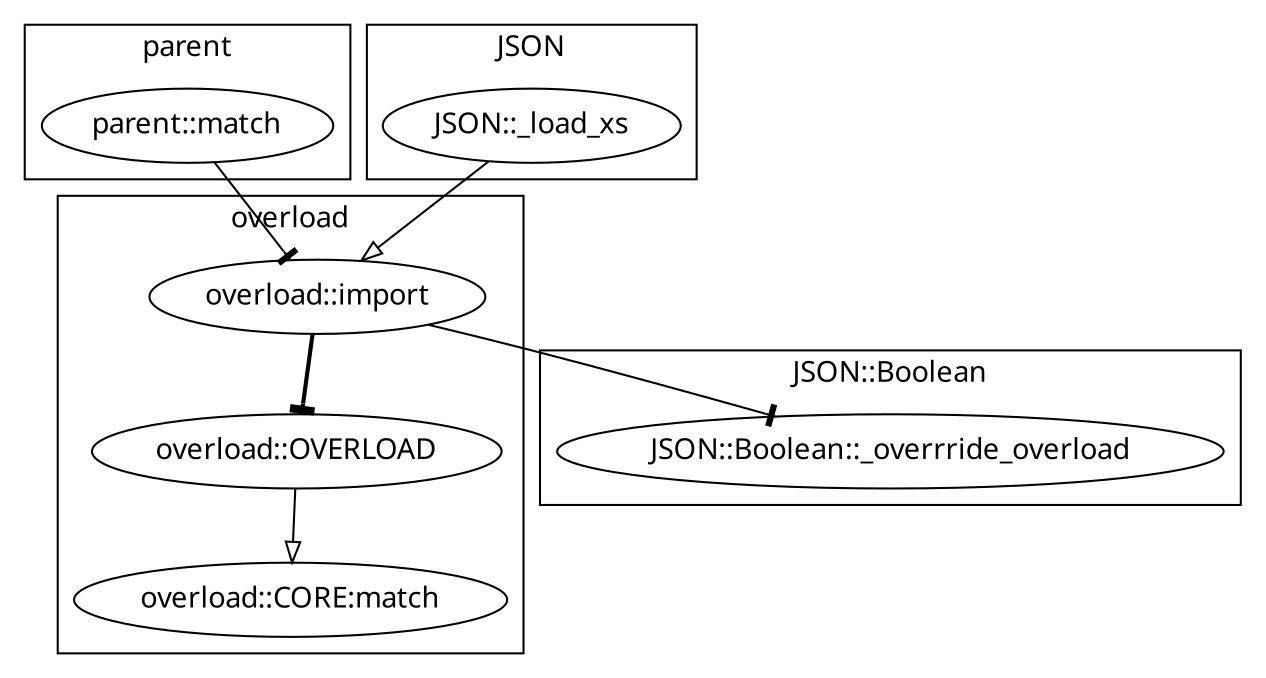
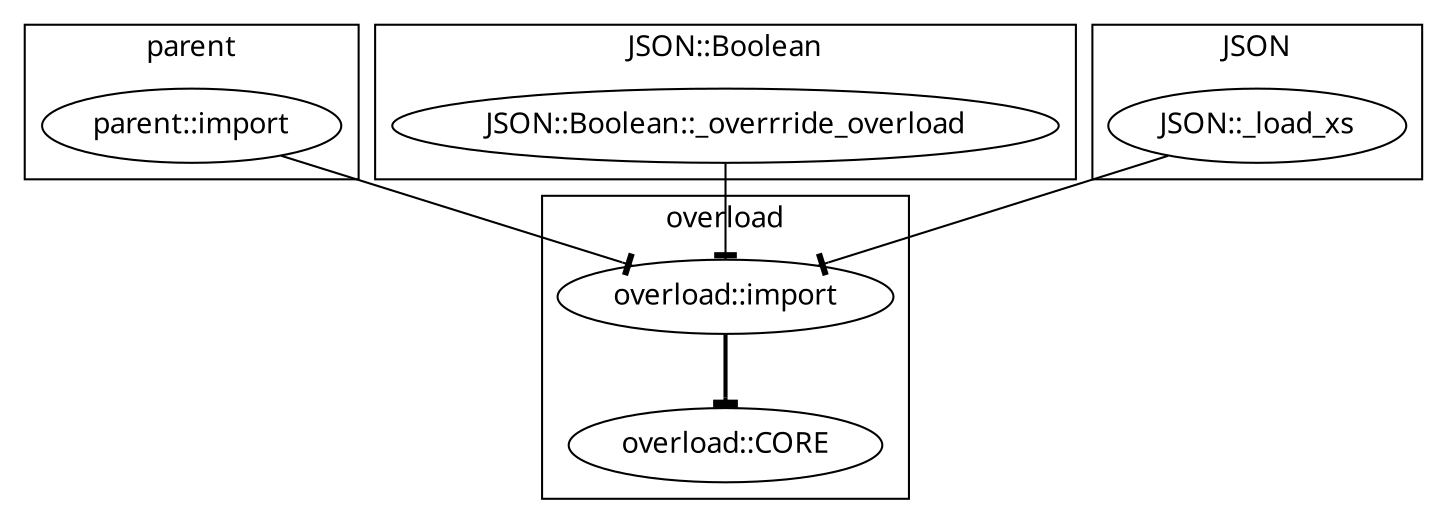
node "parent::match": label "parent::match" -> "parent::import"
edge "JSON::_load_xs" -> "overload::import": arrowhead onormal -> tee
edge "overload::import" -> "JSON::Boolean::_overrride_overload": reversed
node "overload::OVERLOAD": label "overload::OVERLOAD" -> "overload::CORE"
node "overload::CORE:match": removed
